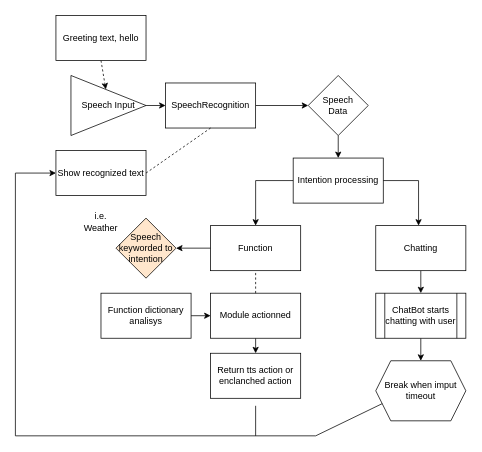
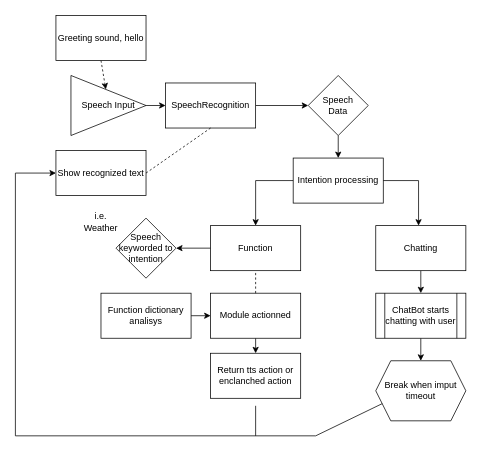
node "Greeting text, hello": label "Greeting text, hello" -> "Greeting sound, hello"
node "Speech keyworded to intention": fillcolor #ffe6cc -> #ffffff
